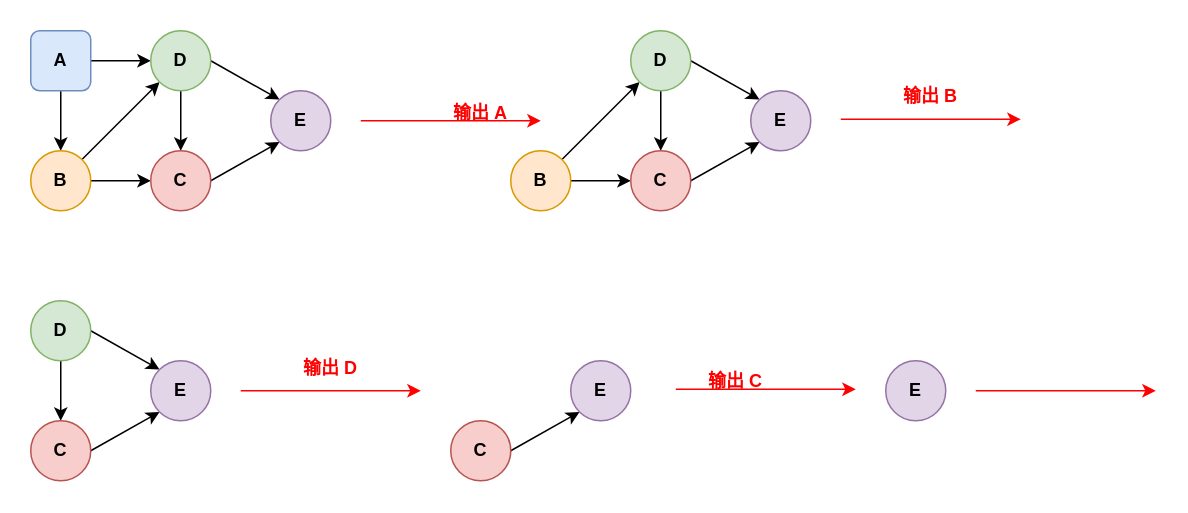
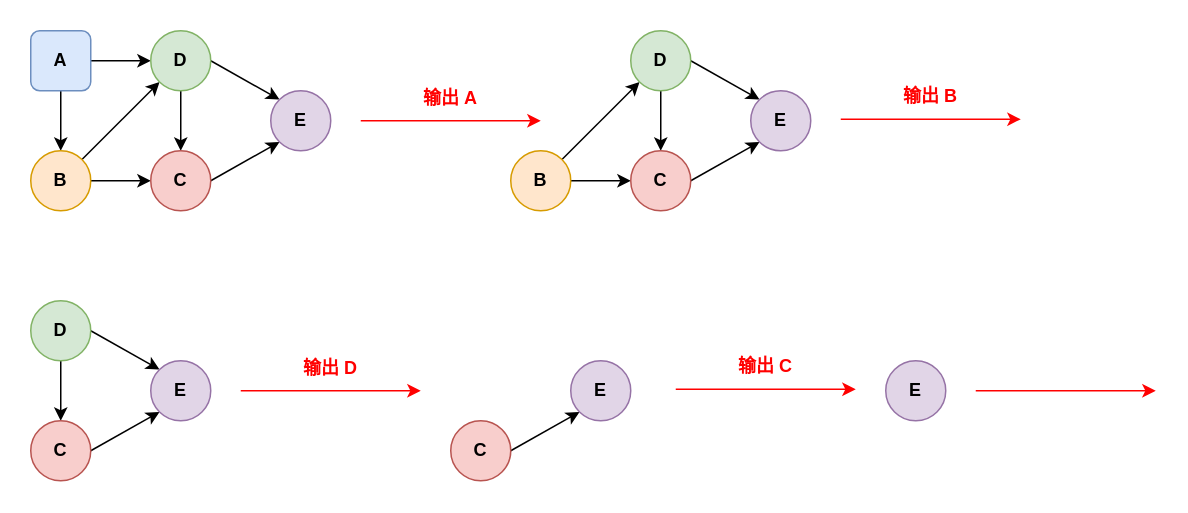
node "输出 A": moved (481, 113) -> (451, 98)
node "输出 C": moved (736, 382) -> (766, 367)
